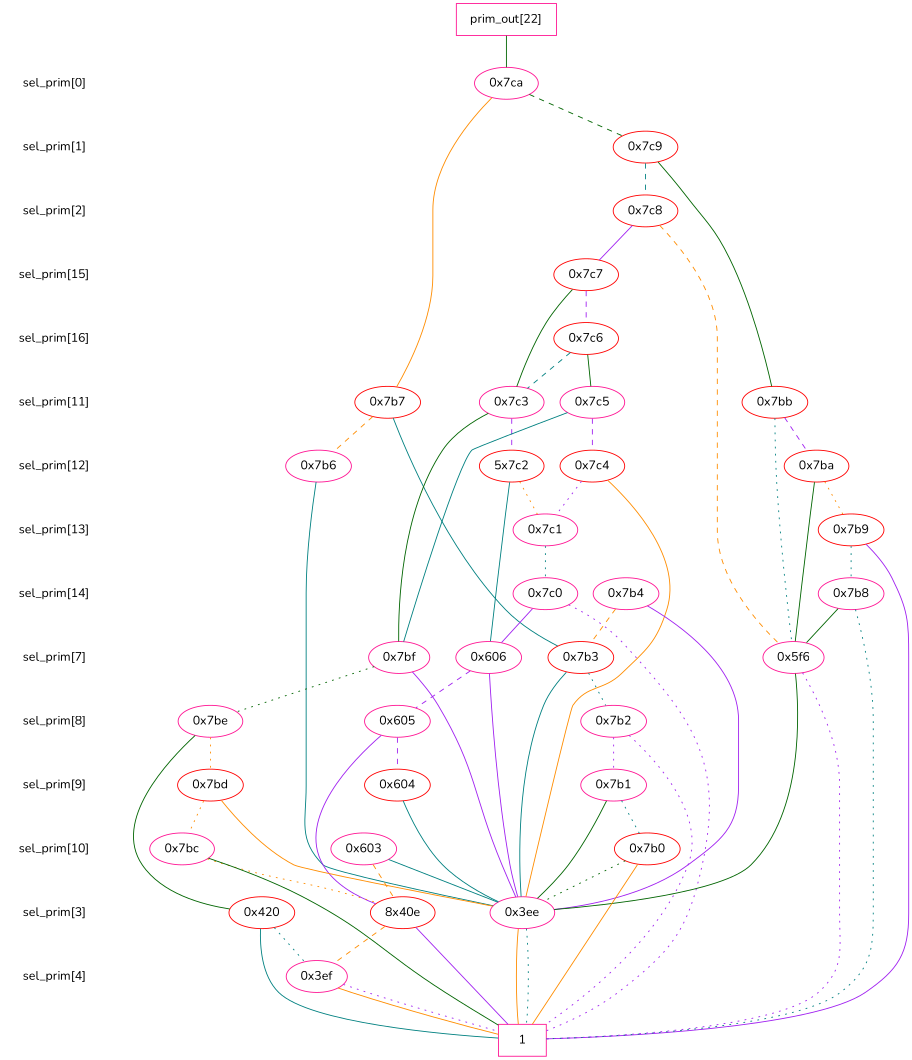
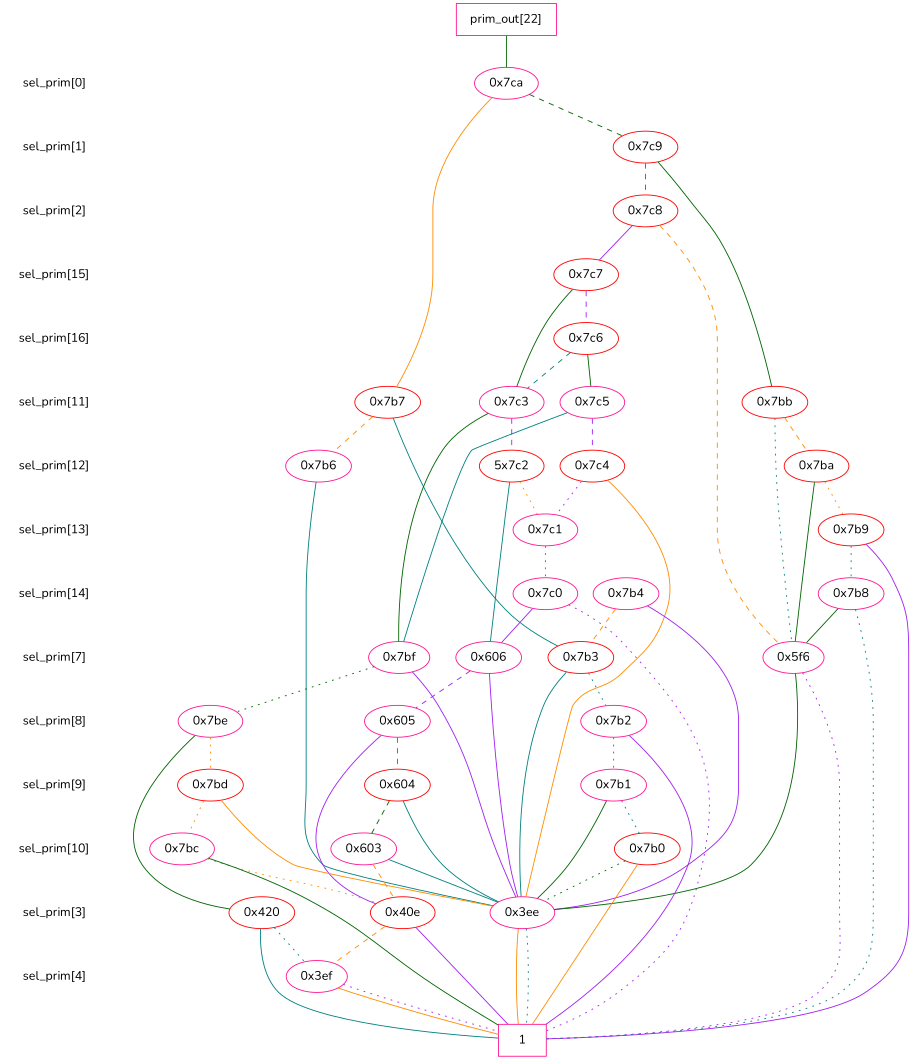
edge "0x7bb" -- "0x7ba": color purple -> darkorange
edge "0x604" -- "0x603": added
edge "0x7b2" -- "1": style dotted -> solid
node "8x40e": label "8x40e" -> "0x40e"
